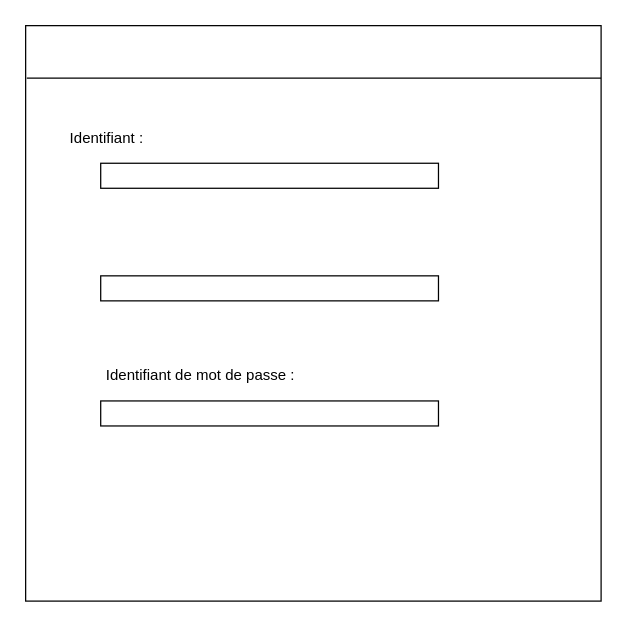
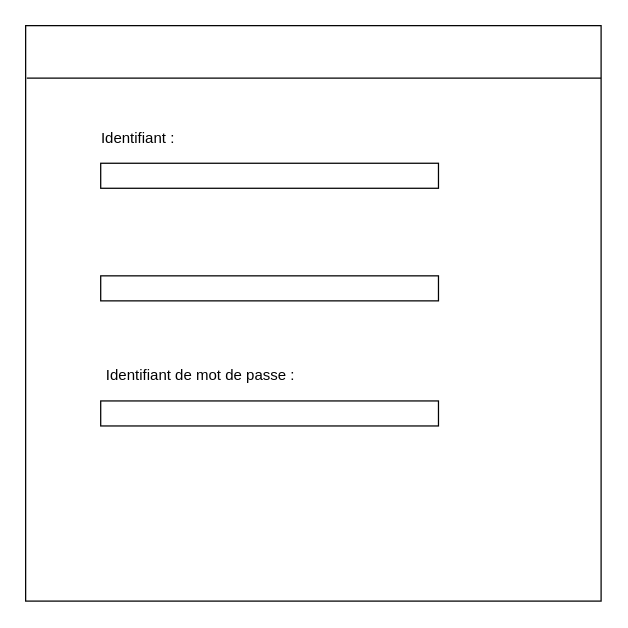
node "Identifiant :": moved (107, 138) -> (138, 138)
